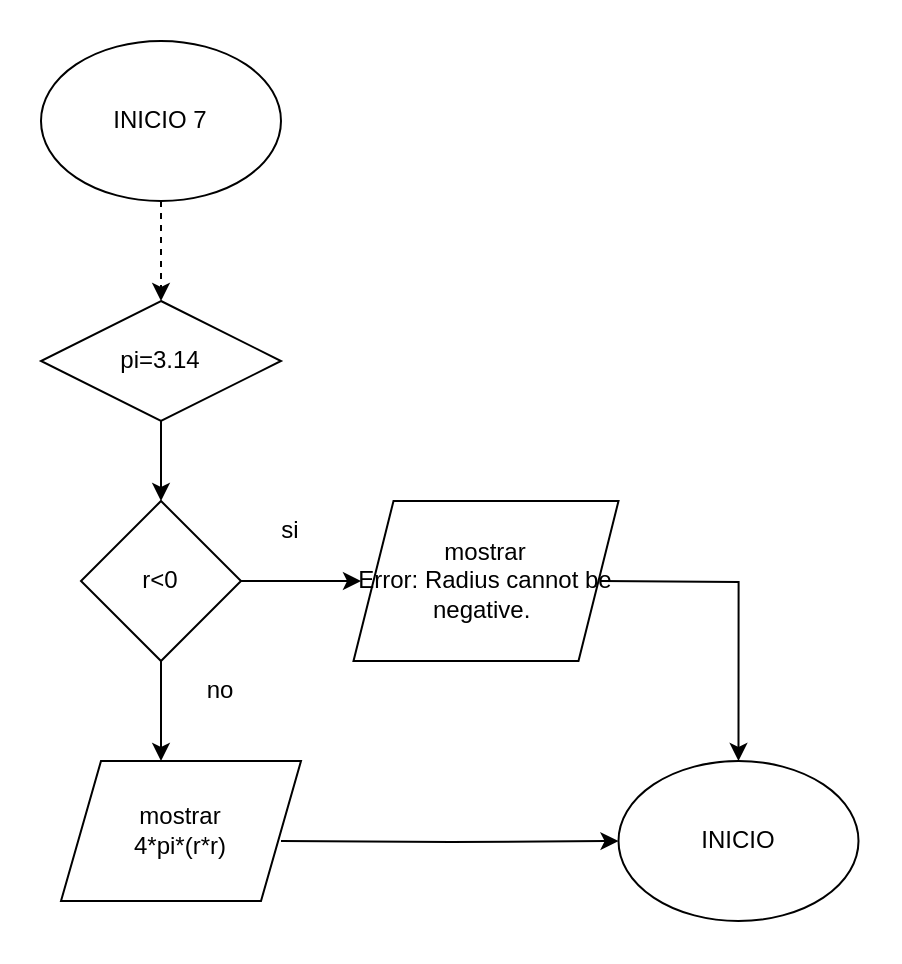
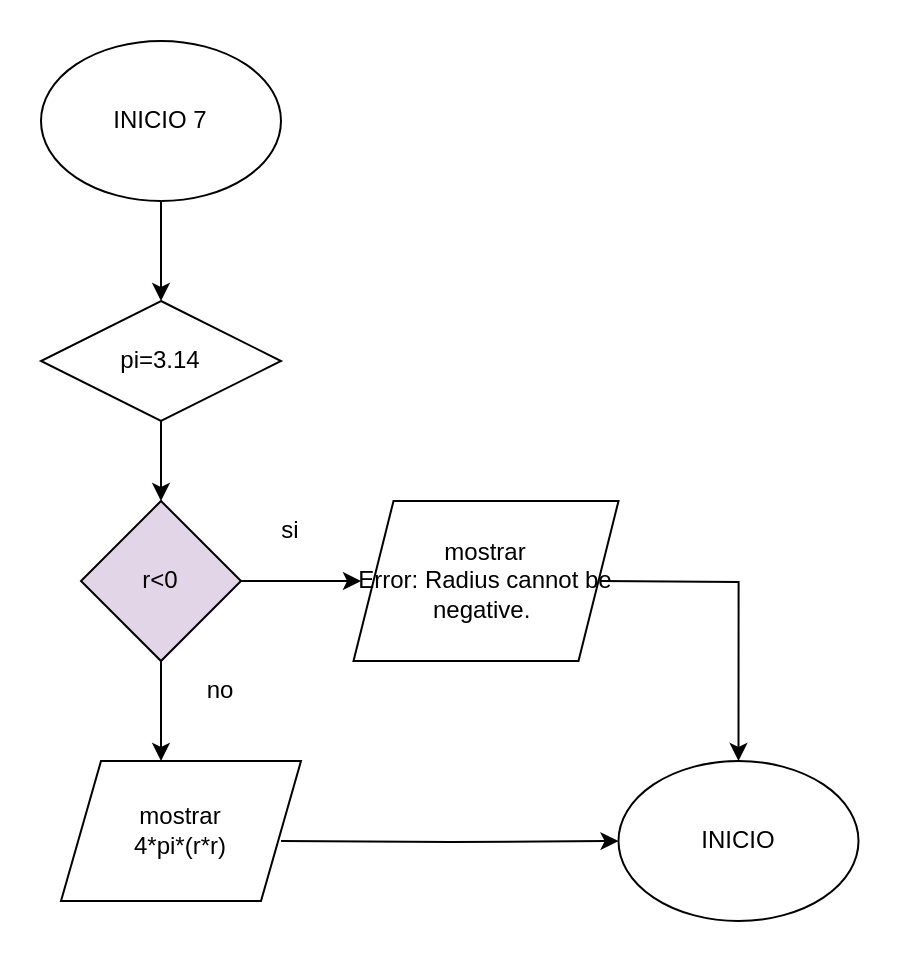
edge "INICIO 7" -> "pi=3.14": style dashed -> solid
node "r<0": fillcolor #ffffff -> #e1d5e7
